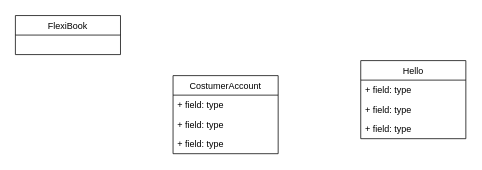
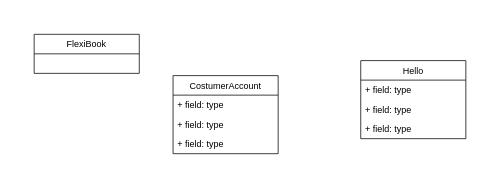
node "FlexiBook": moved (68, 35) -> (87, 54)
